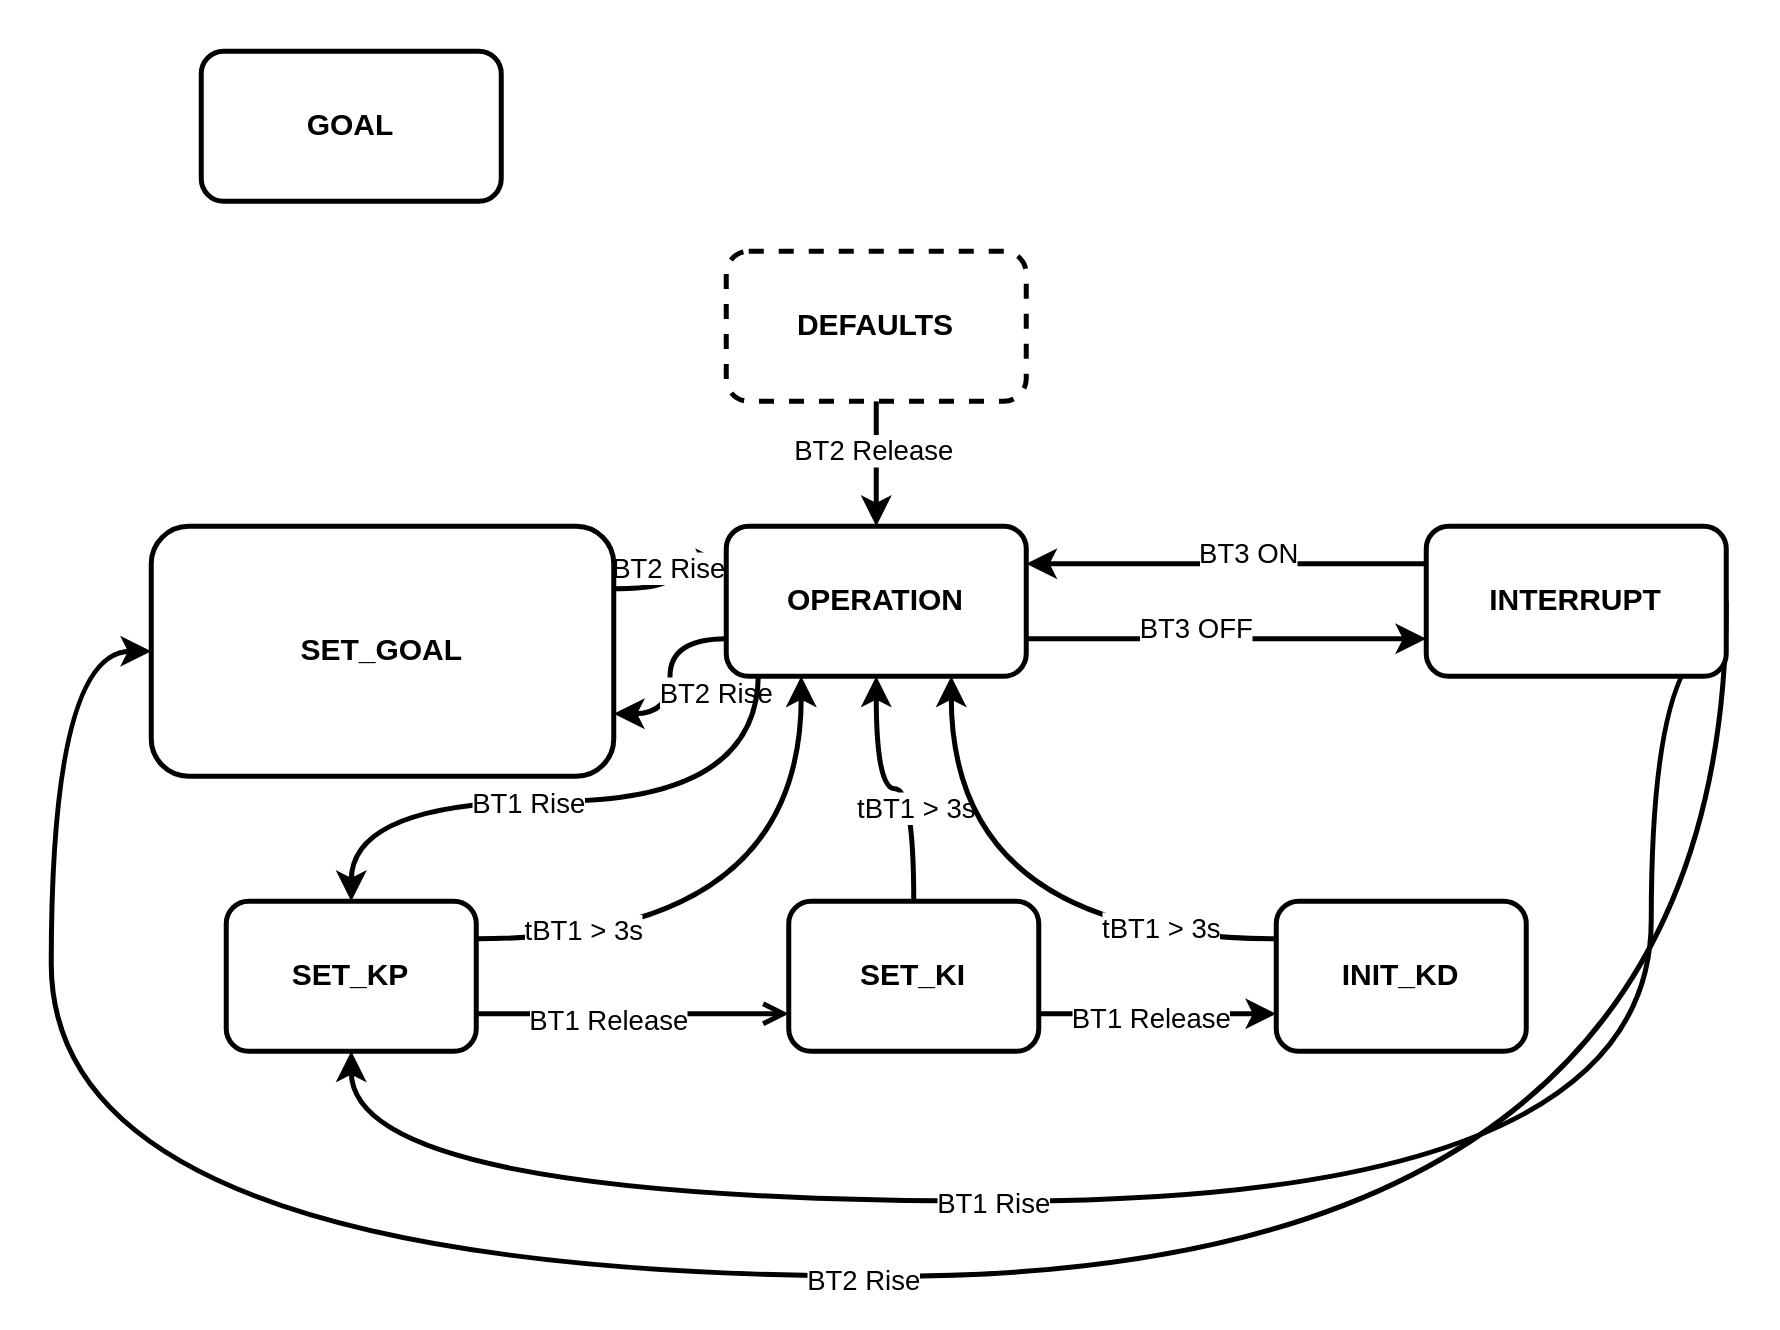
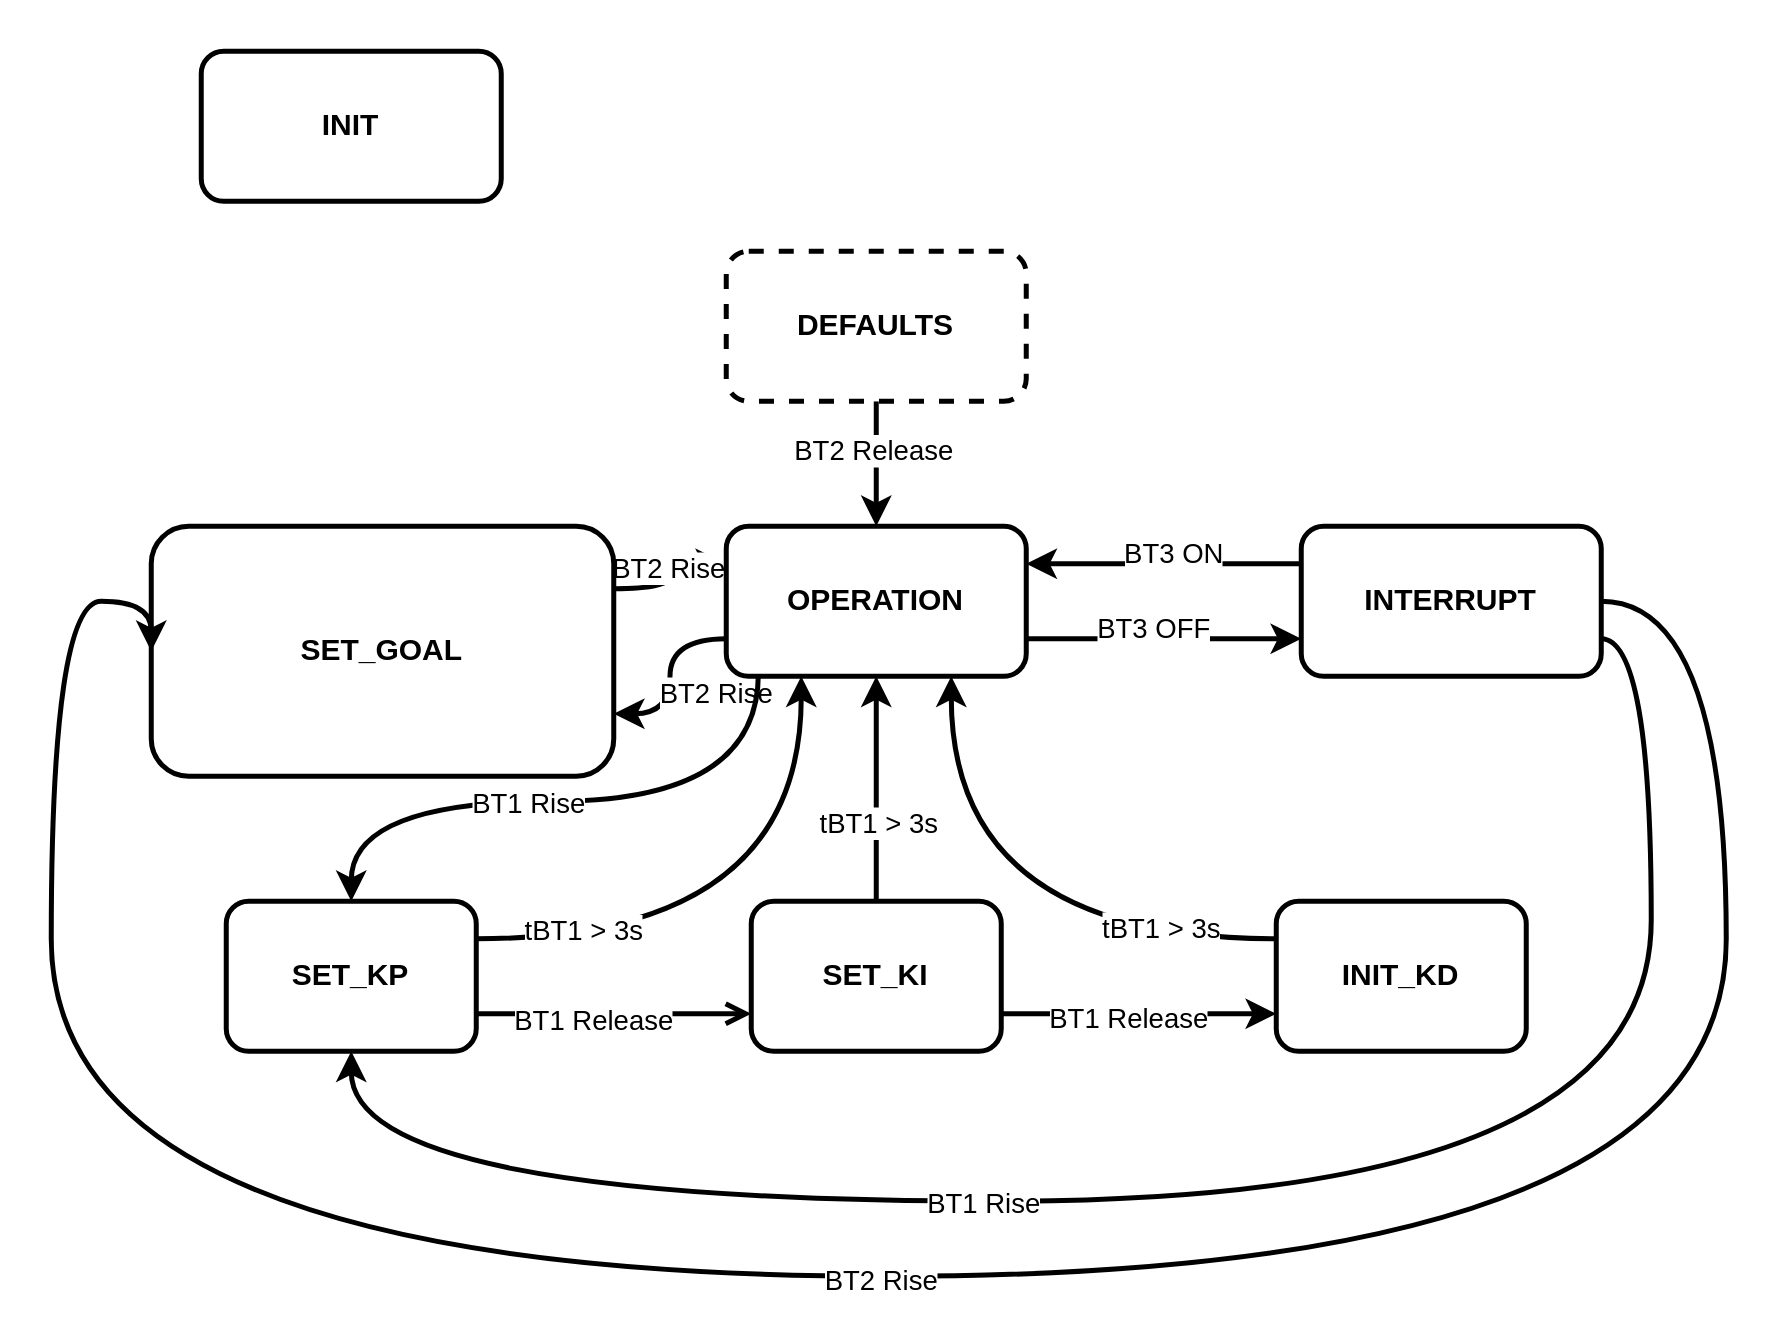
node "GOAL": label "GOAL" -> "INIT"
node "INTERRUPT": moved (1576, 601) -> (1451, 601)
node "SET_KI": moved (914, 976) -> (876, 976)
